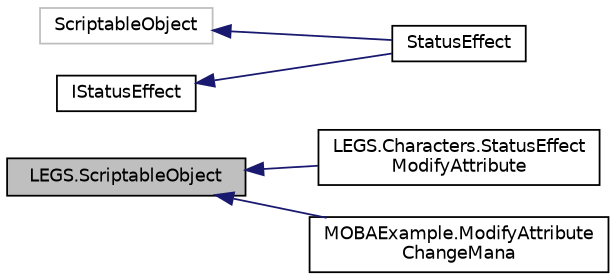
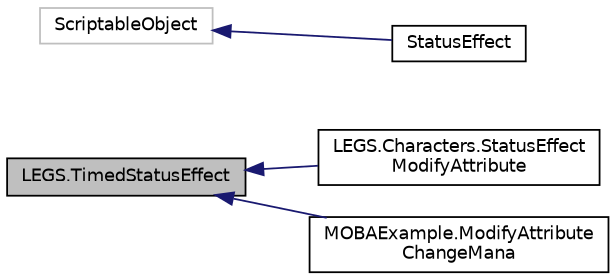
node "IStatusEffect": removed
node "LEGS.ScriptableObject": label "LEGS.ScriptableObject" -> "LEGS.TimedStatusEffect"
